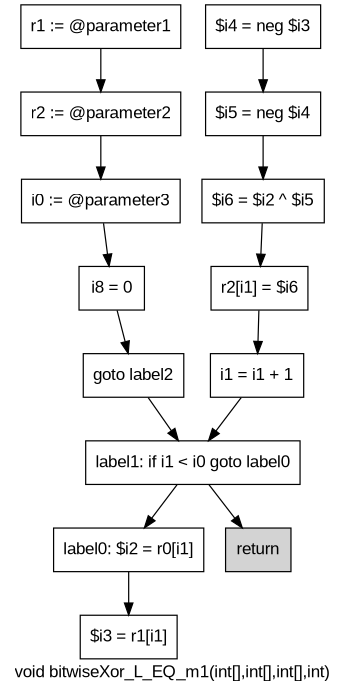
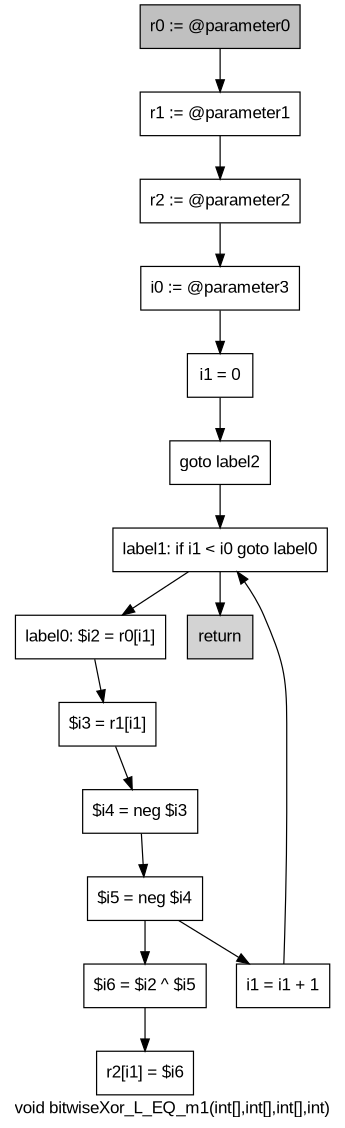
node "r0 := @parameter0": added
node "i8 = 0": label "i8 = 0" -> "i1 = 0"
edge "r2[i1] = $i6" -> "i1 = i1 + 1": now "$i5 = neg $i4" -> "i1 = i1 + 1"
edge "$i3 = r1[i1]" -> "$i4 = neg $i3": added
